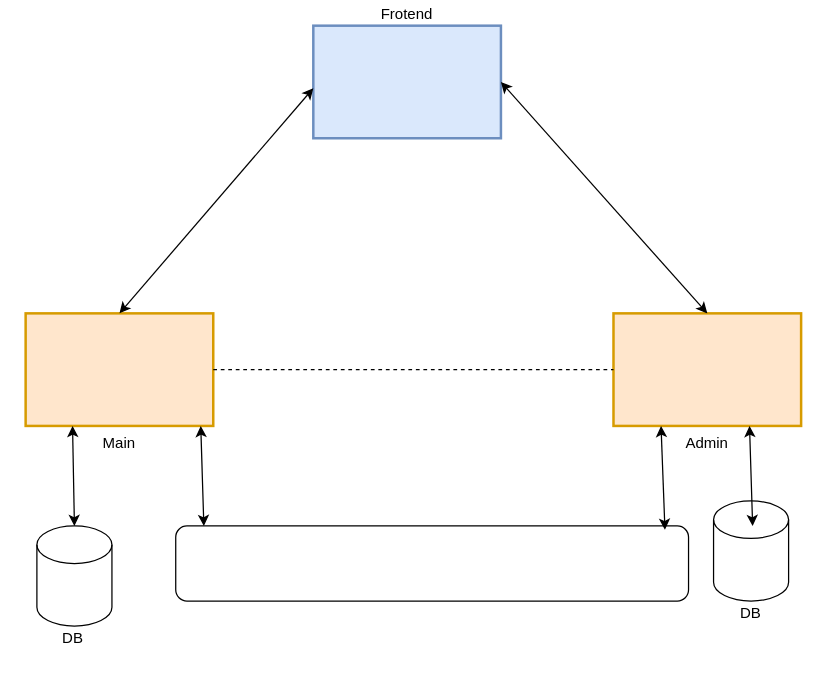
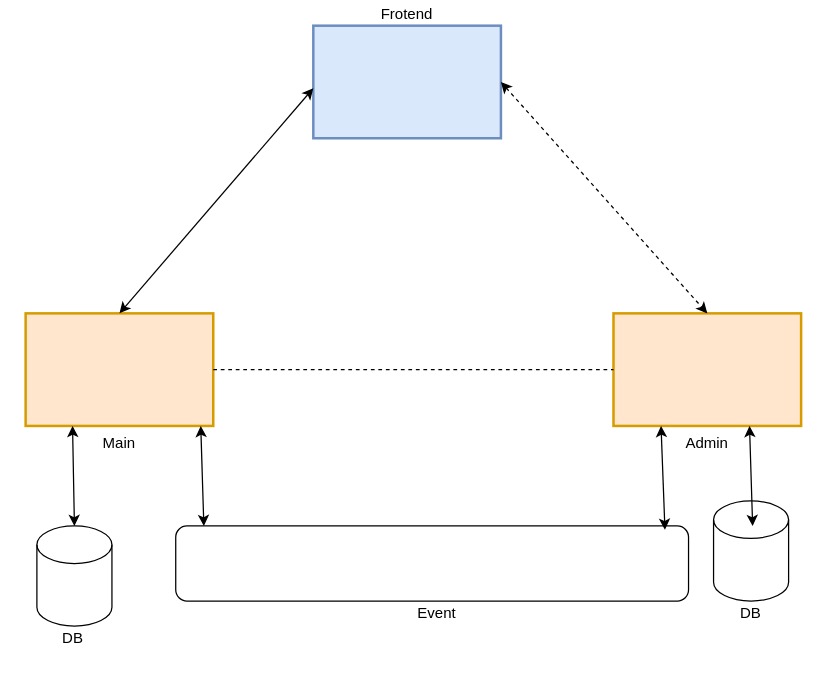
edge "Frotend" -- "Admin": style solid -> dashed
node "Event": added
